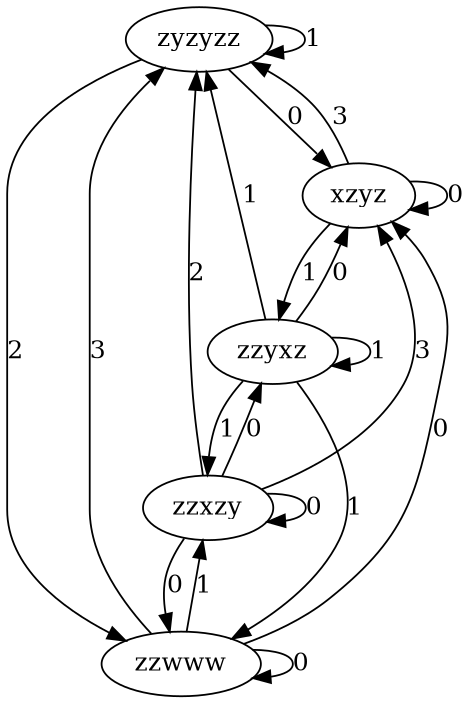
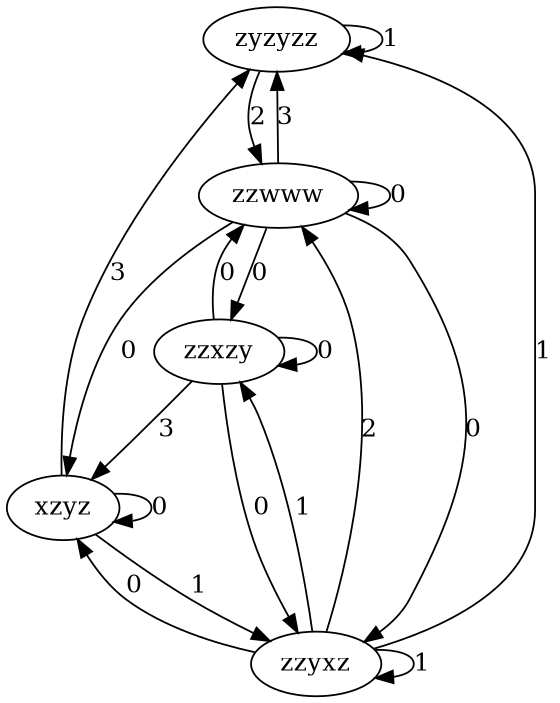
edge "zyzyzz" -> "xzyz": removed, label "0"
edge "zzxzy" -> "zyzyzz": removed, label "2"
edge "zzwww" -> "zzyxz": added, label "0"
edge "zzyxz" -> "zzwww": label "1" -> "2"
edge "zzwww" -> "zzxzy": label "1" -> "0"
